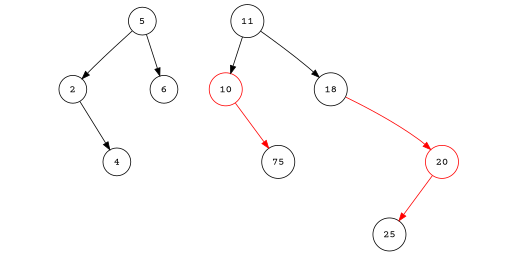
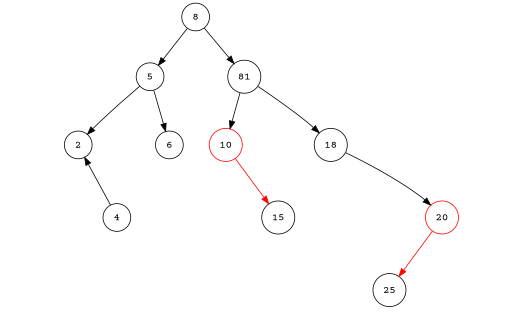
node "8": added
node "11": label "11" -> "81"
edge "18" -> "20": color red -> black
edge "2" -> "4": reversed
node "75": label "75" -> "15"
